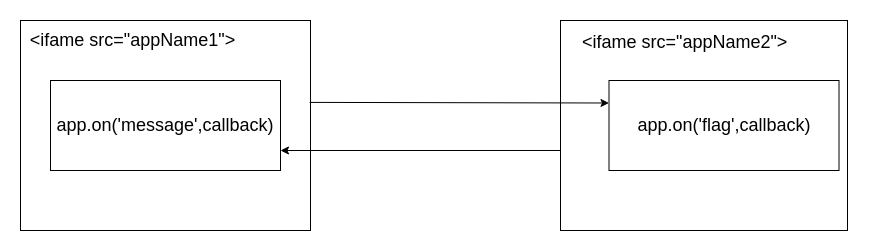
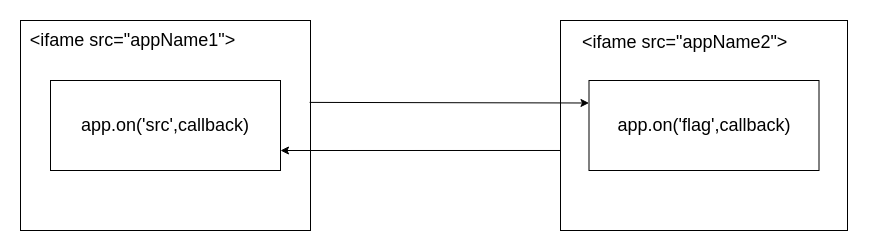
node "app.on('message',callback)": label "app.on('message',callback)" -> "app.on('src',callback)"
node "app.on('flag',callback)": moved (724, 126) -> (704, 126)
